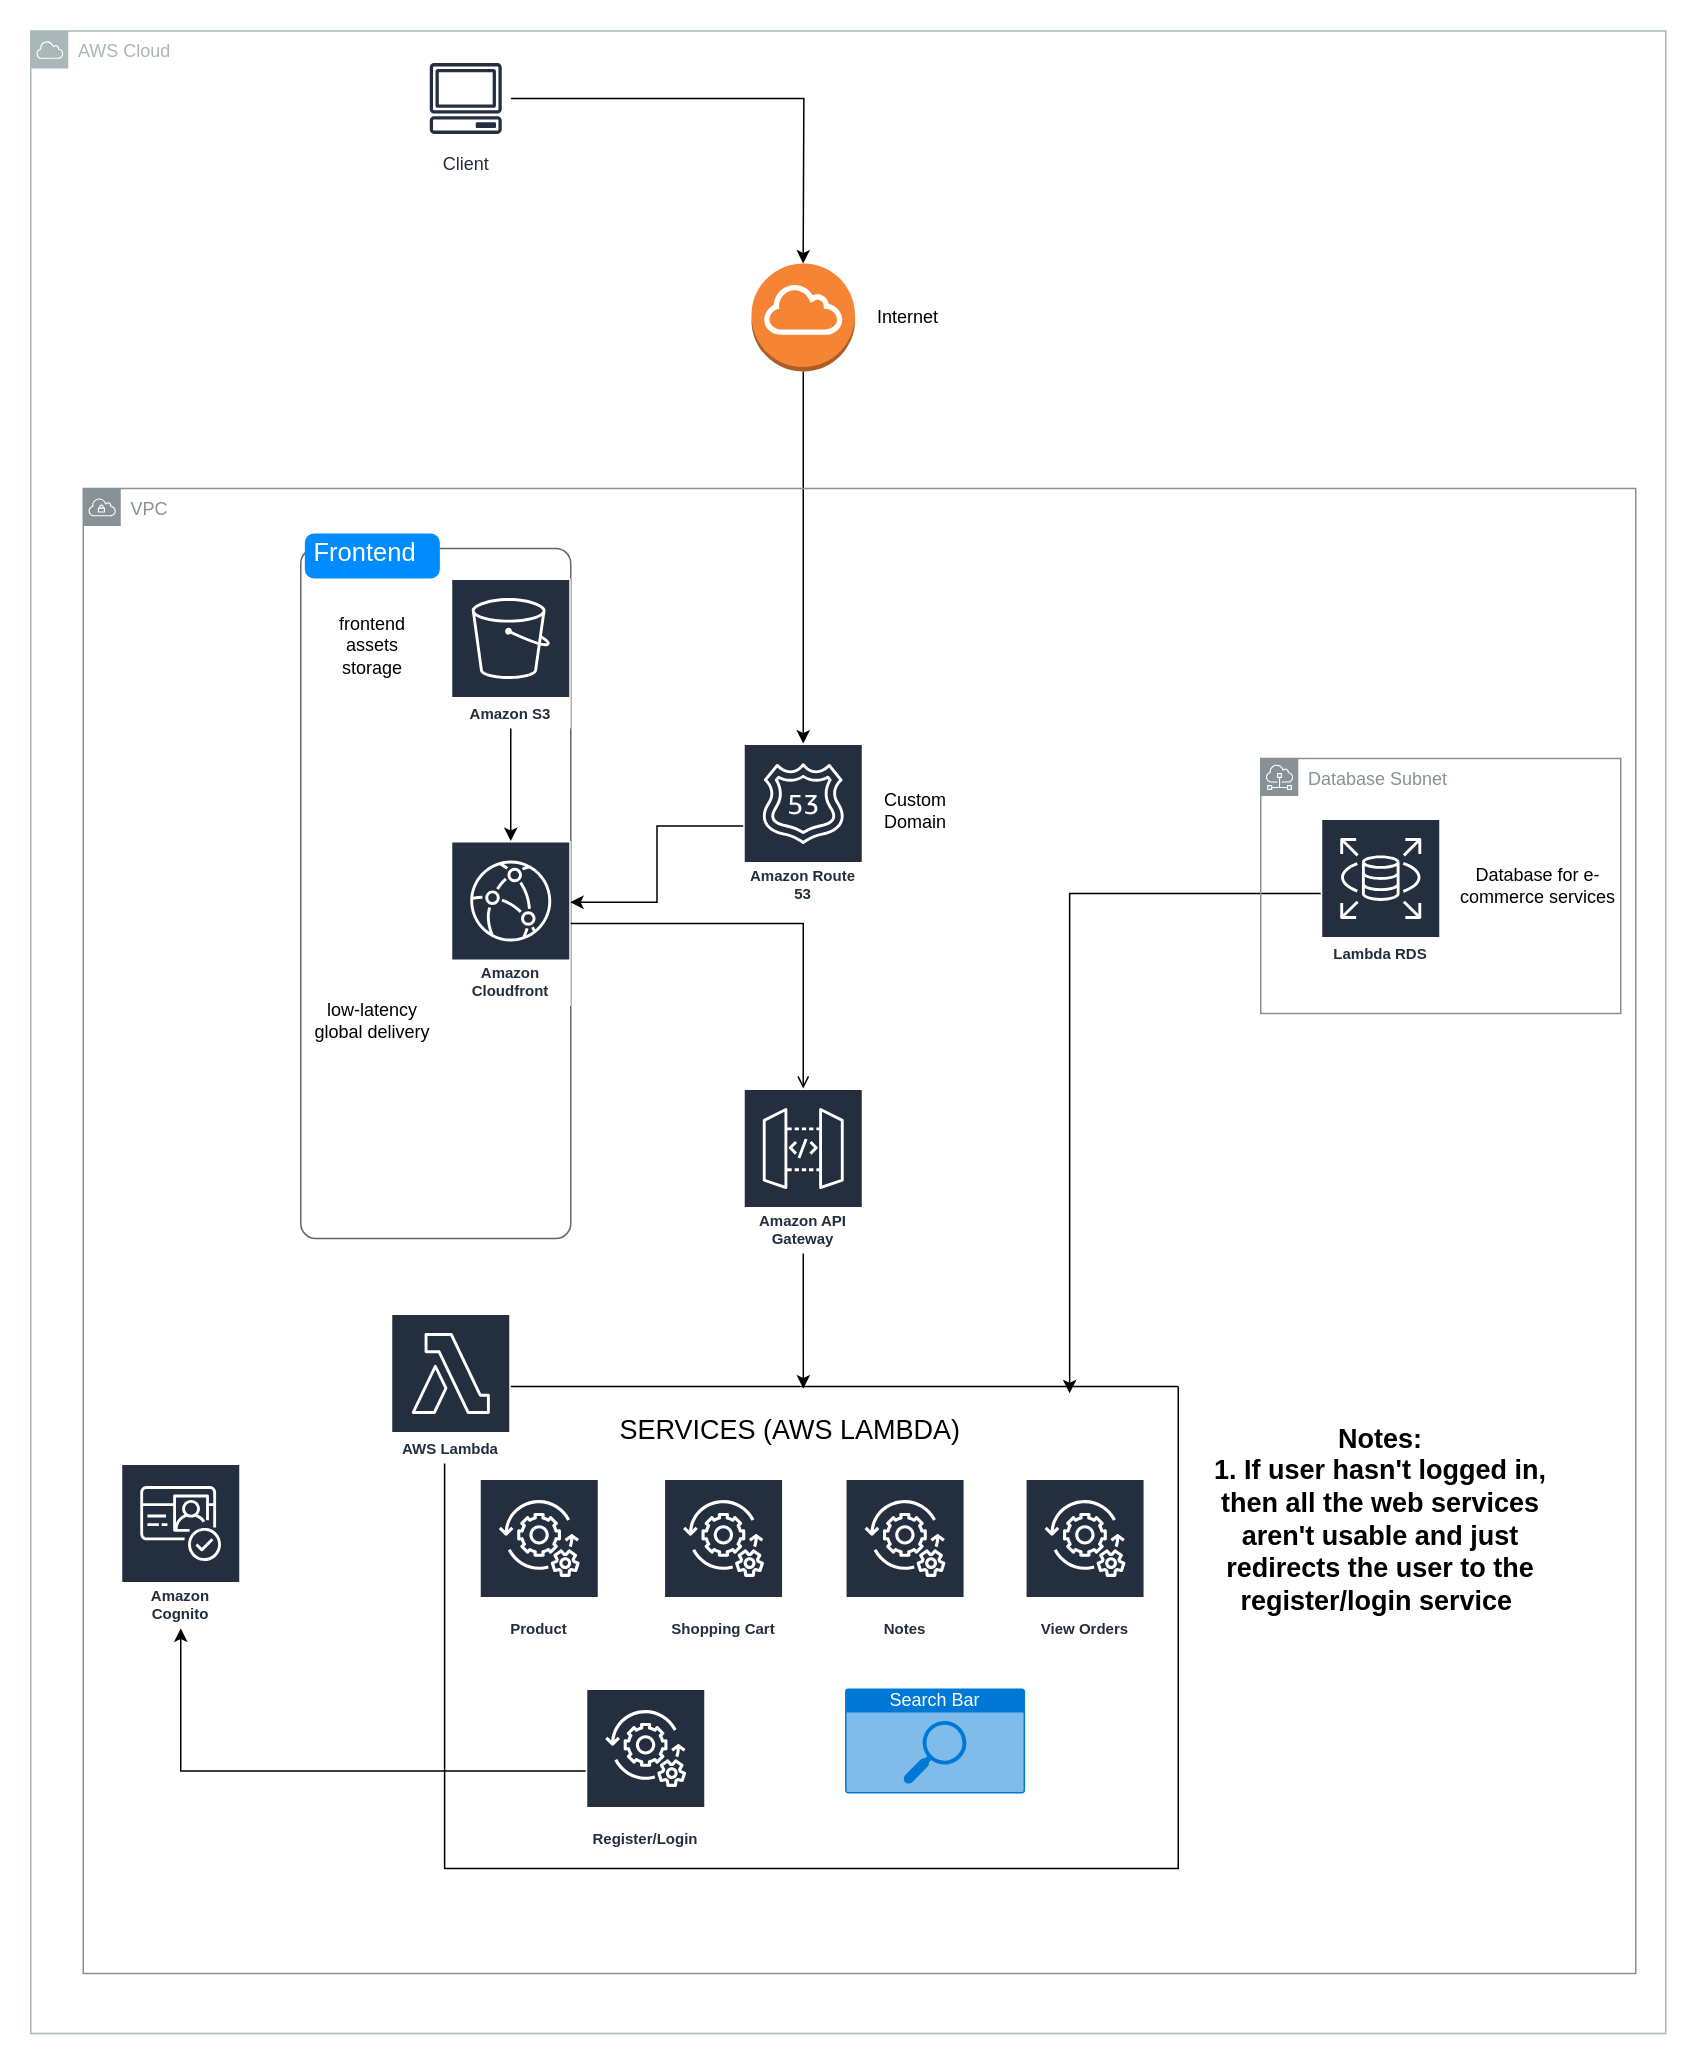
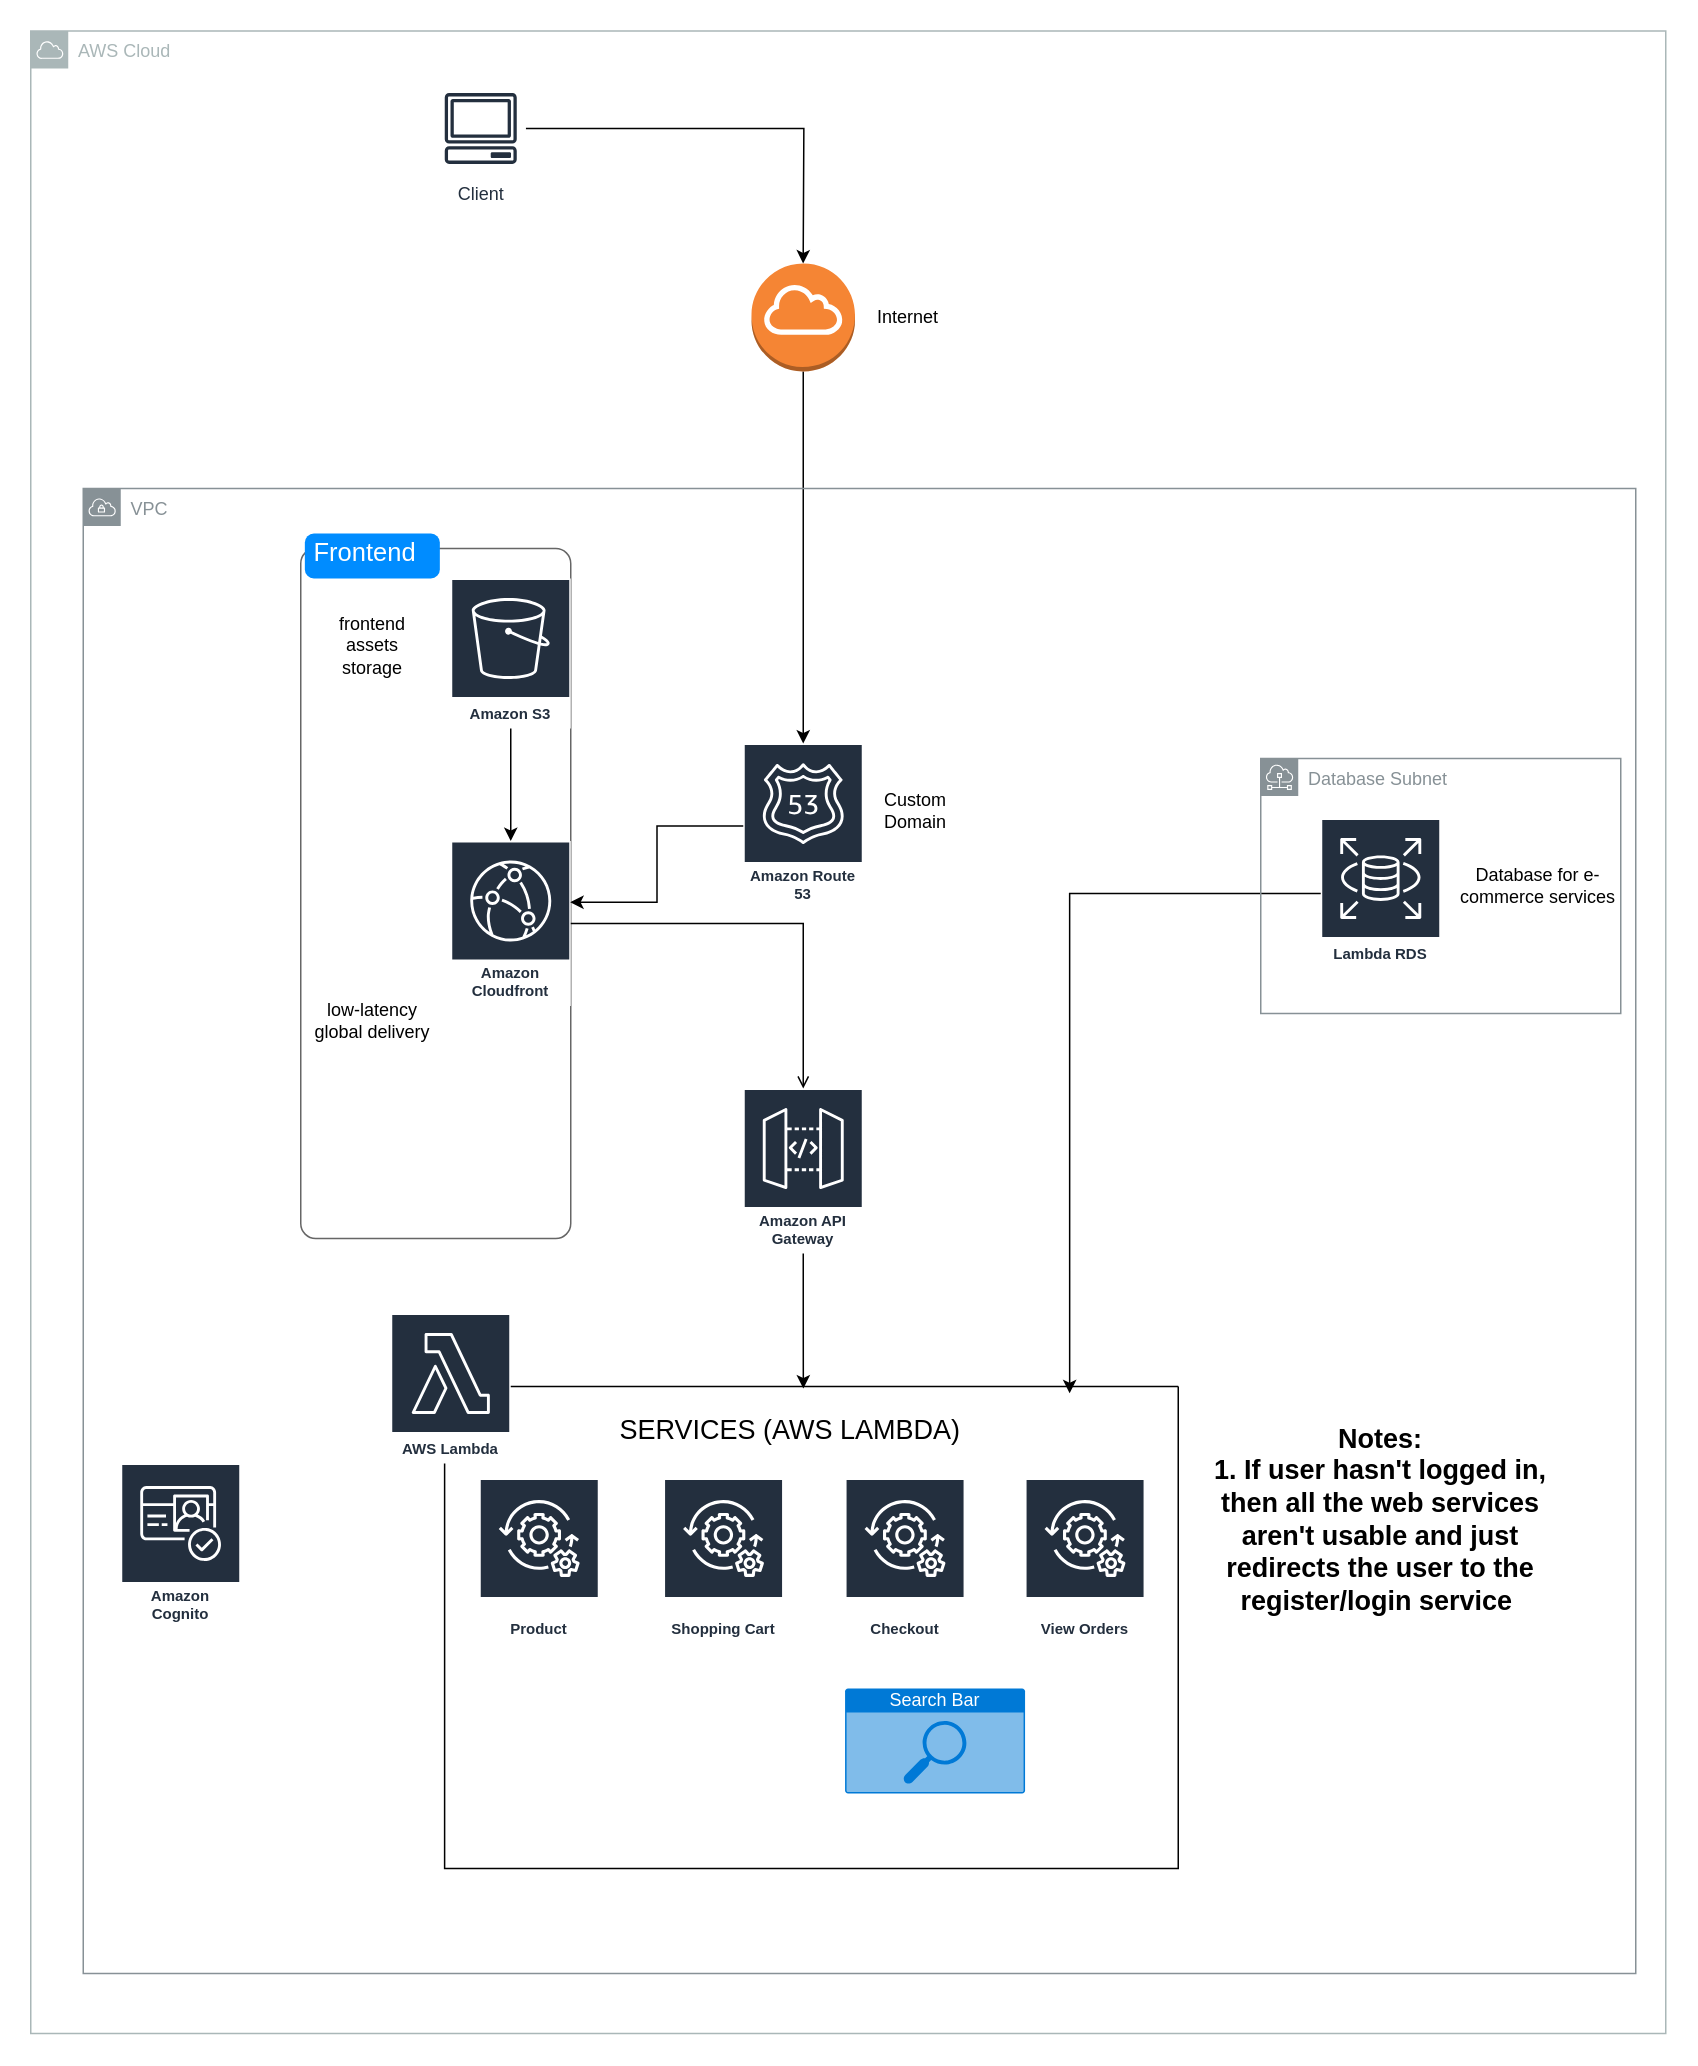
node "Client": moved (466, 98) -> (481, 128)
node "Notes": label "Notes" -> "Checkout"
edge "Register/Login" -> "Amazon Cognito": removed
node "Register/Login": removed
